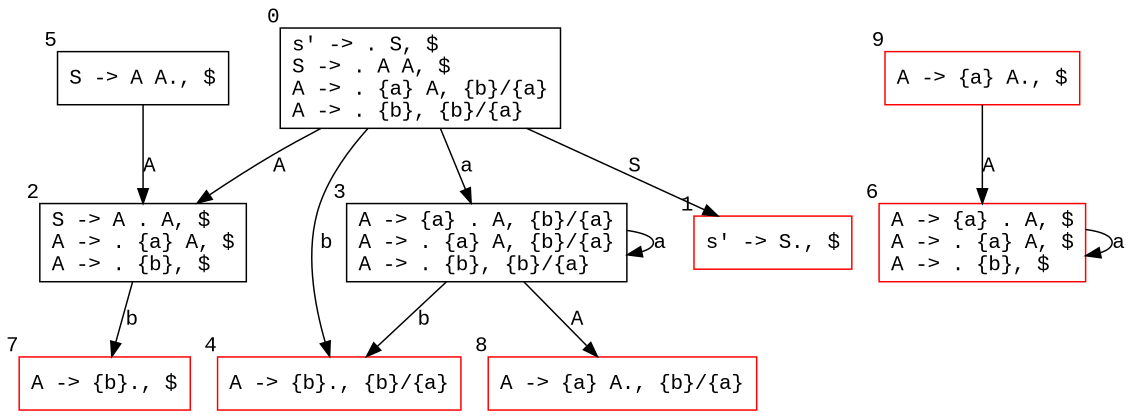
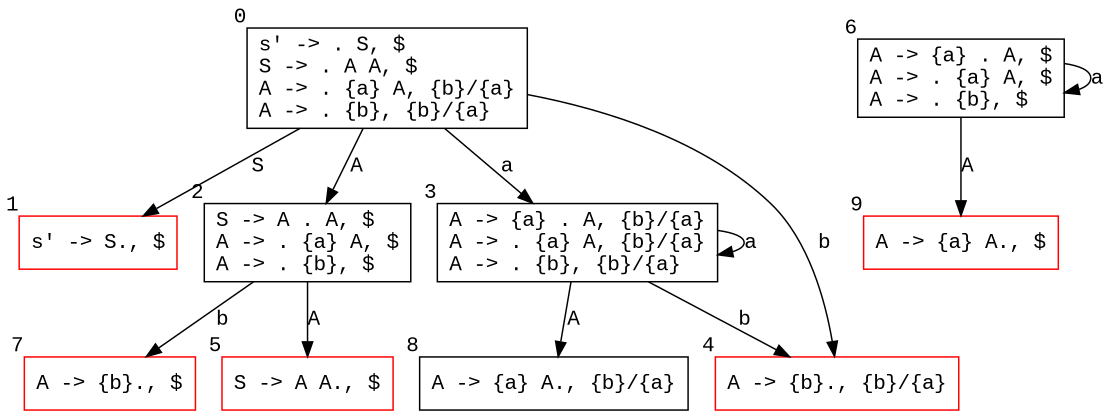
node "S -> A A., $ 5": color black -> red
edge "S -> A A., $ 5" -> "S -> A . A, $ A -> . {a} A, $ A -> . {b}, $ 2": reversed
edge "A -> {a} A., $ 9" -> "A -> {a} . A, $ A -> . {a} A, $ A -> . {b}, $ 6": reversed
node "A -> {a} . A, $ A -> . {a} A, $ A -> . {b}, $ 6": color red -> black
node "A -> {a} A., {b}/{a} 8": color red -> black
